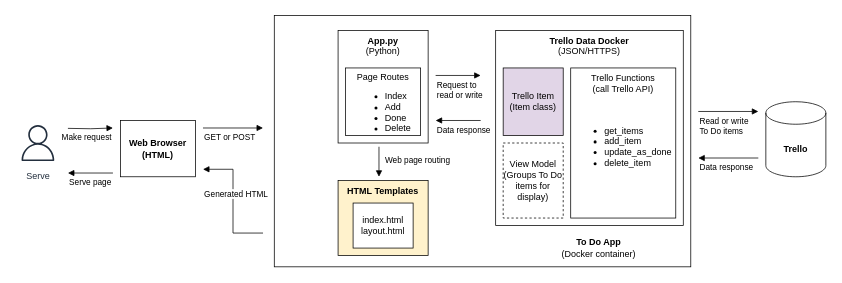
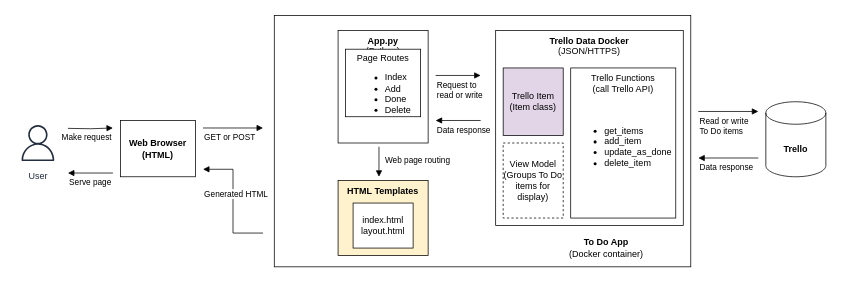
node "Page Routes Index Add Done Delete": moved (383, 102) -> (383, 83)
node "Serve": label "Serve" -> "User"
node "To Do App (Docker container)": moved (599, 248) -> (606, 248)
